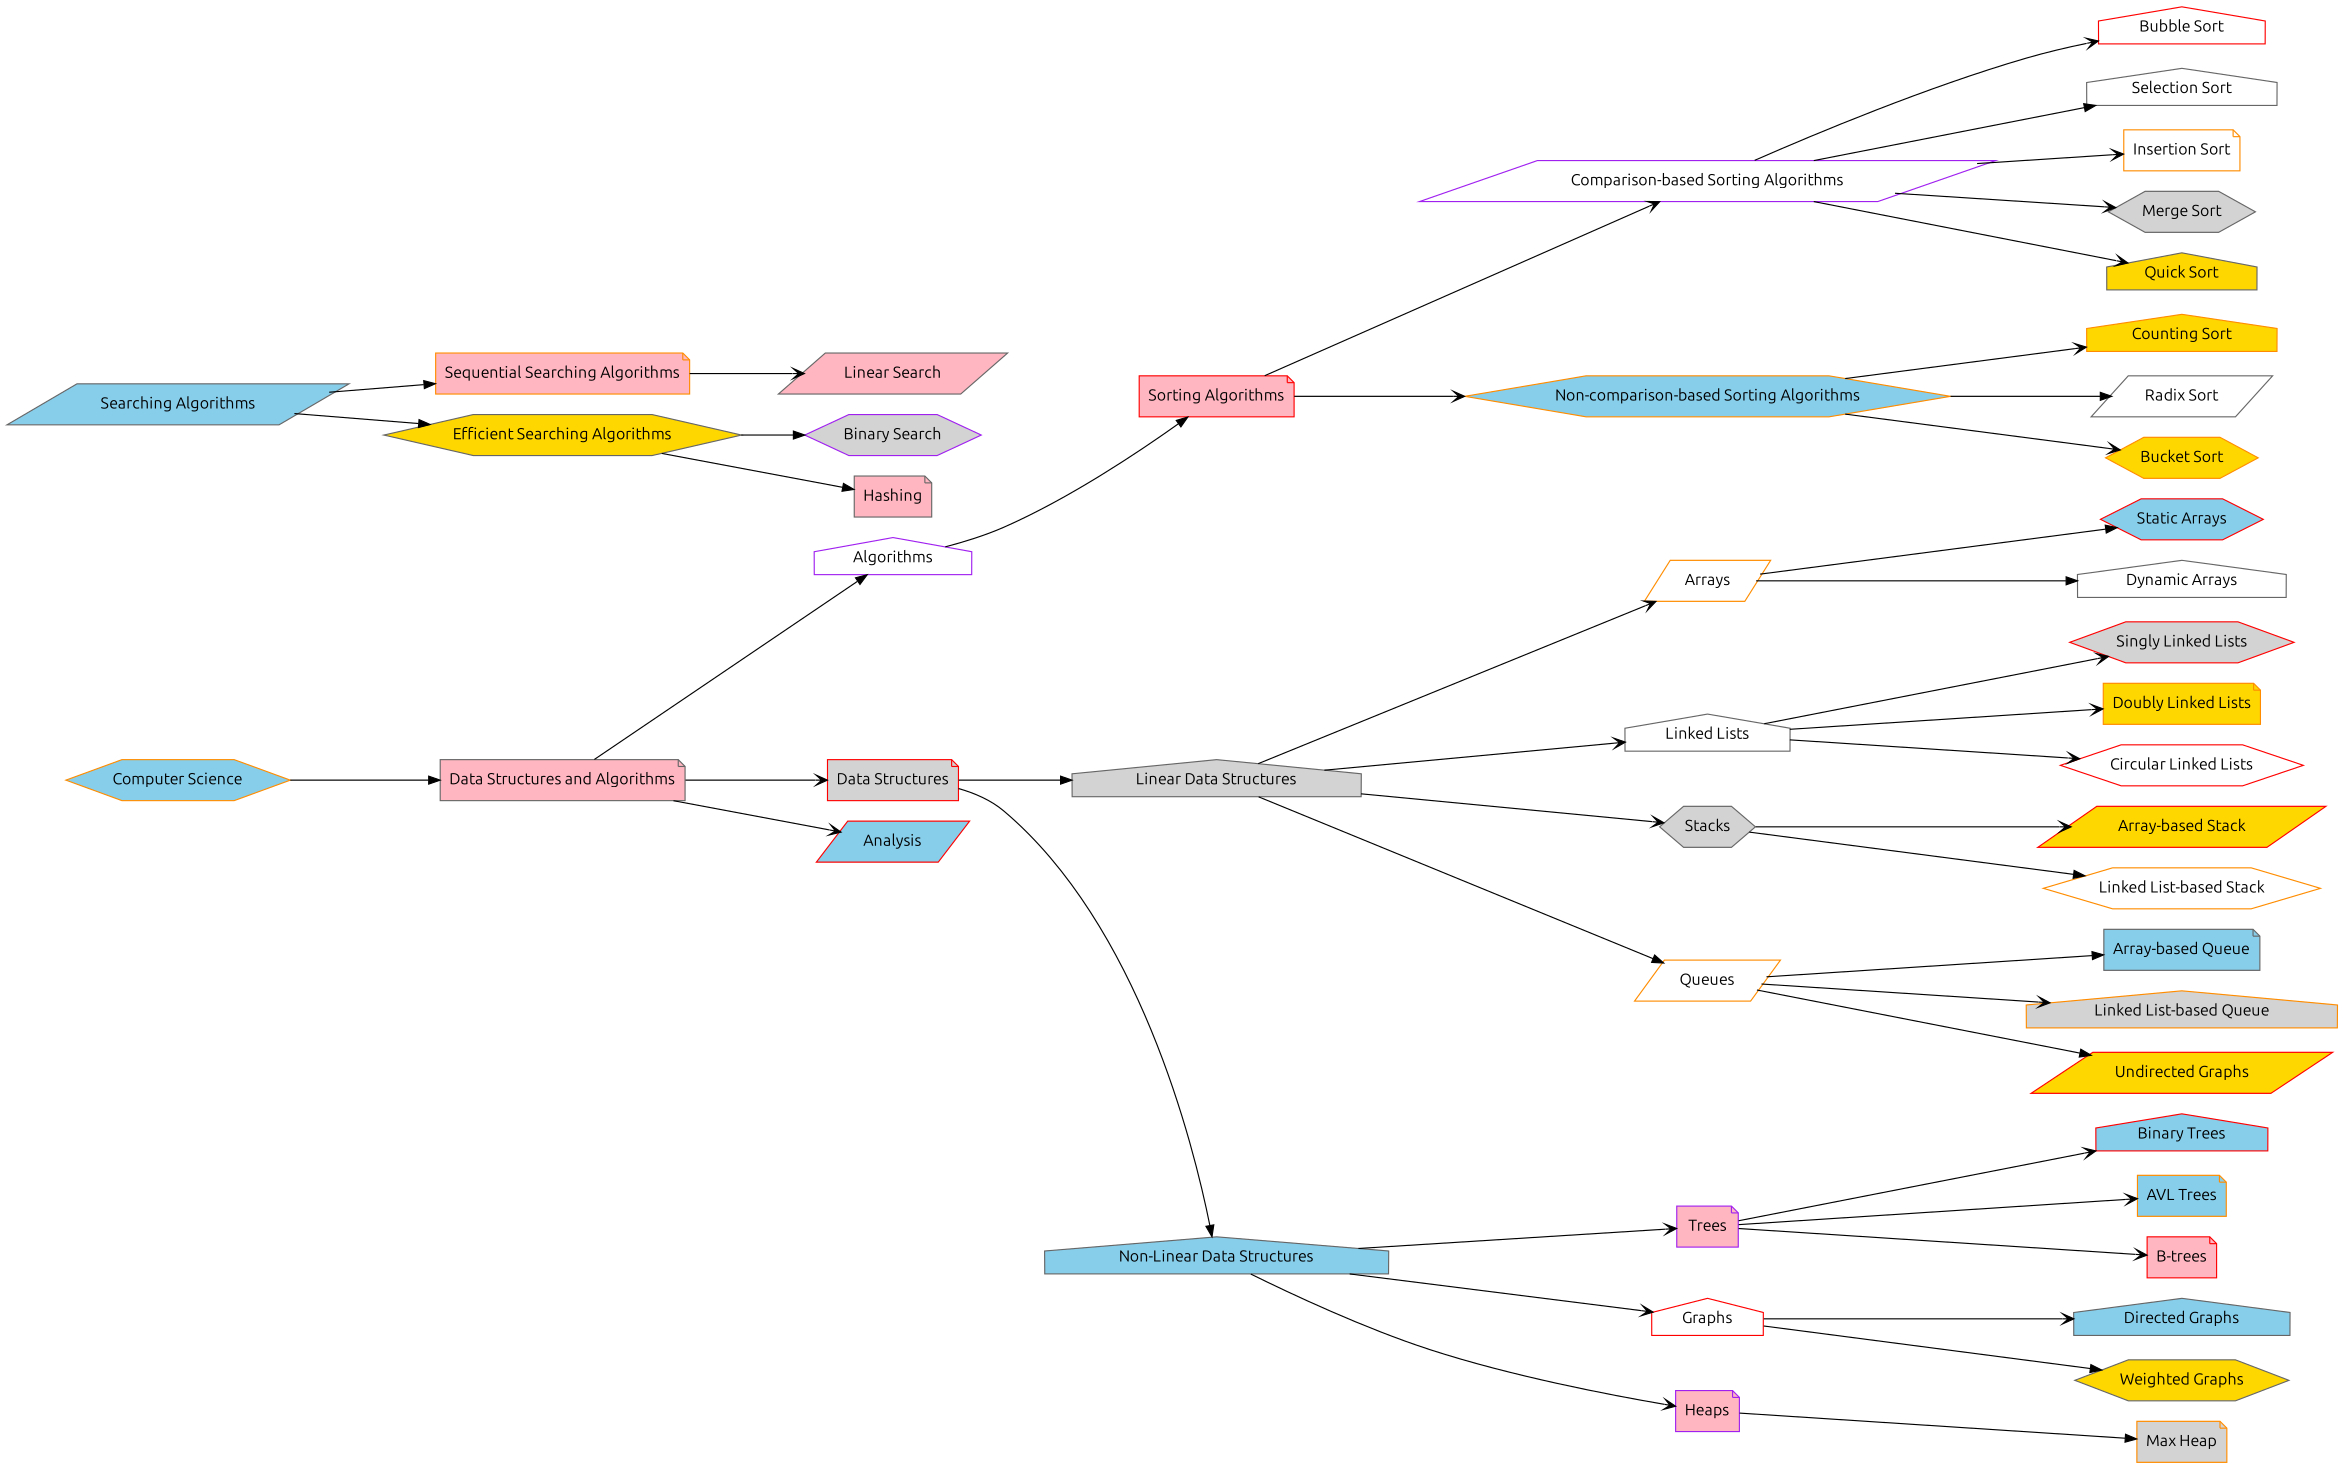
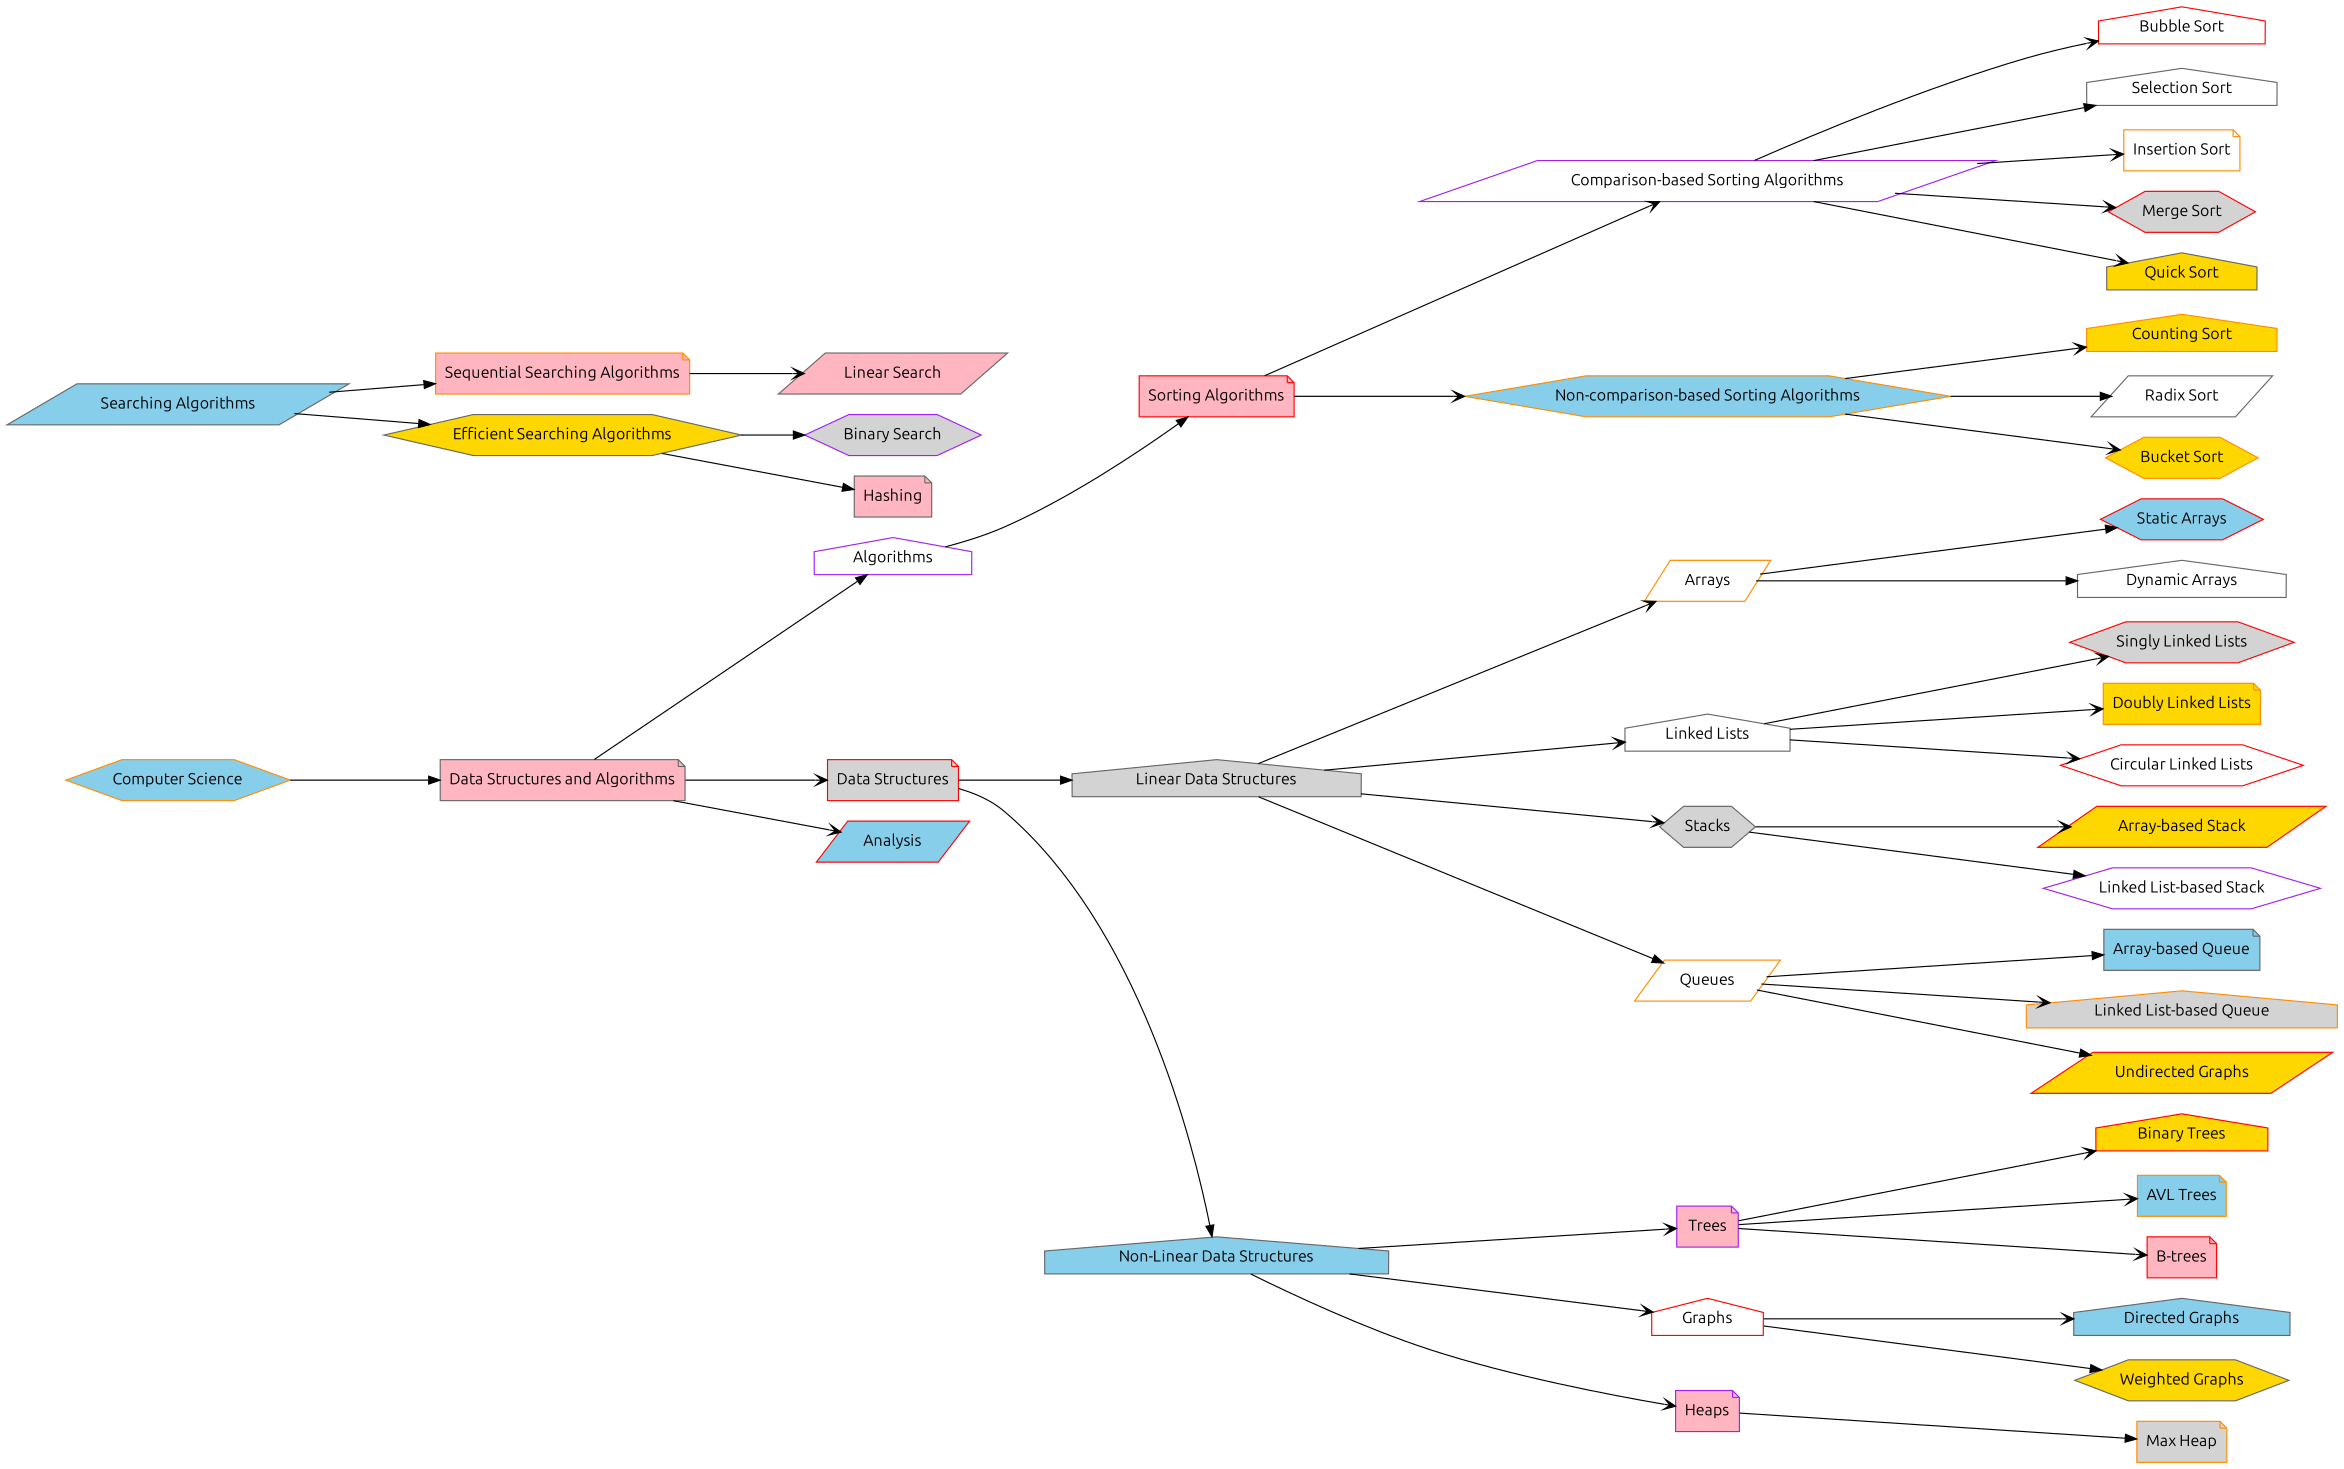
node "Merge Sort": color gray40 -> red
node "Linked List-based Stack": color darkorange -> purple
node "Binary Trees": fillcolor skyblue -> gold
